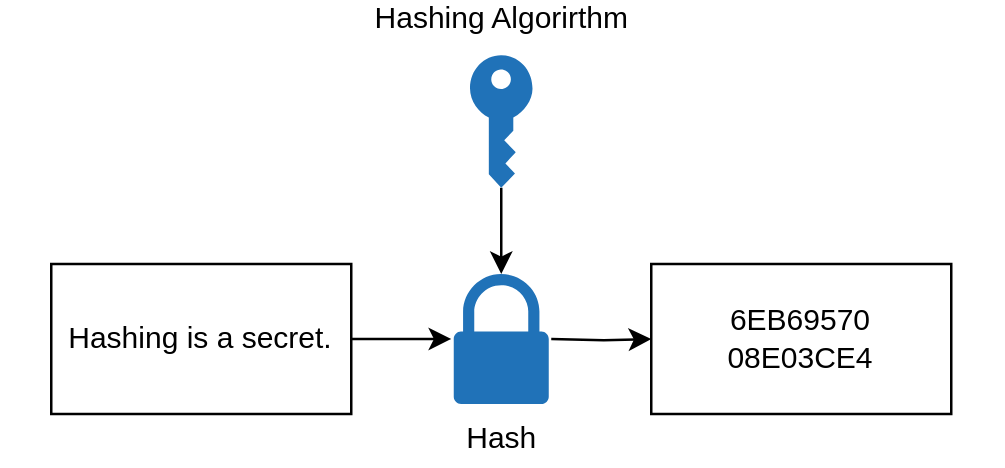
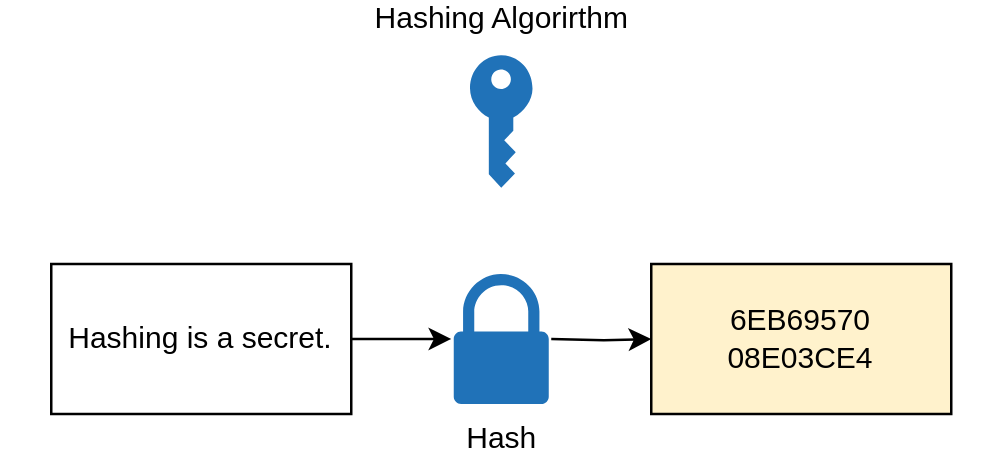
edge "Hashing Algorirthm" -> "Hash": removed
node "6EB6957008E03CE4": fillcolor #ffffff -> #fff2cc
